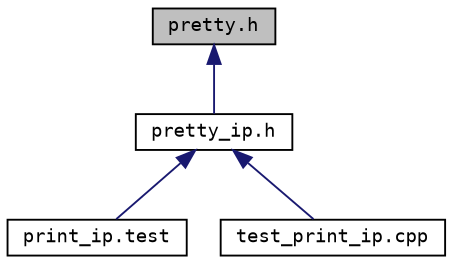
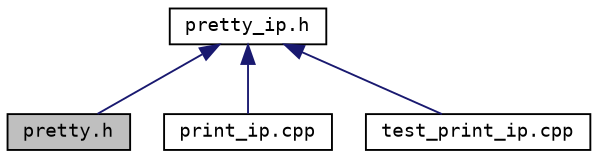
edge "pretty_ip.h" -> "pretty.h": reversed
node "print_ip.test": label "print_ip.test" -> "print_ip.cpp"
